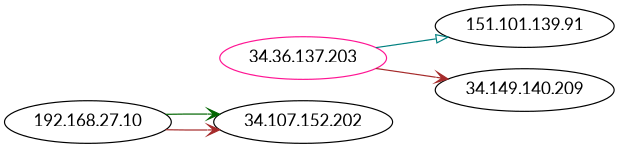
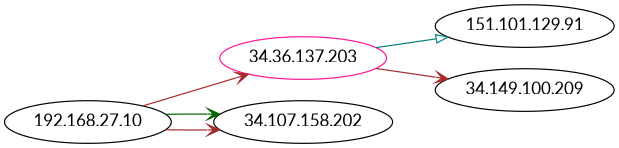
node "151.101.139.91": label "151.101.139.91" -> "151.101.129.91"
node "34.149.140.209": label "34.149.140.209" -> "34.149.100.209"
edge "192.168.27.10" -> "34.36.137.203": added
node "34.107.152.202": label "34.107.152.202" -> "34.107.158.202"
